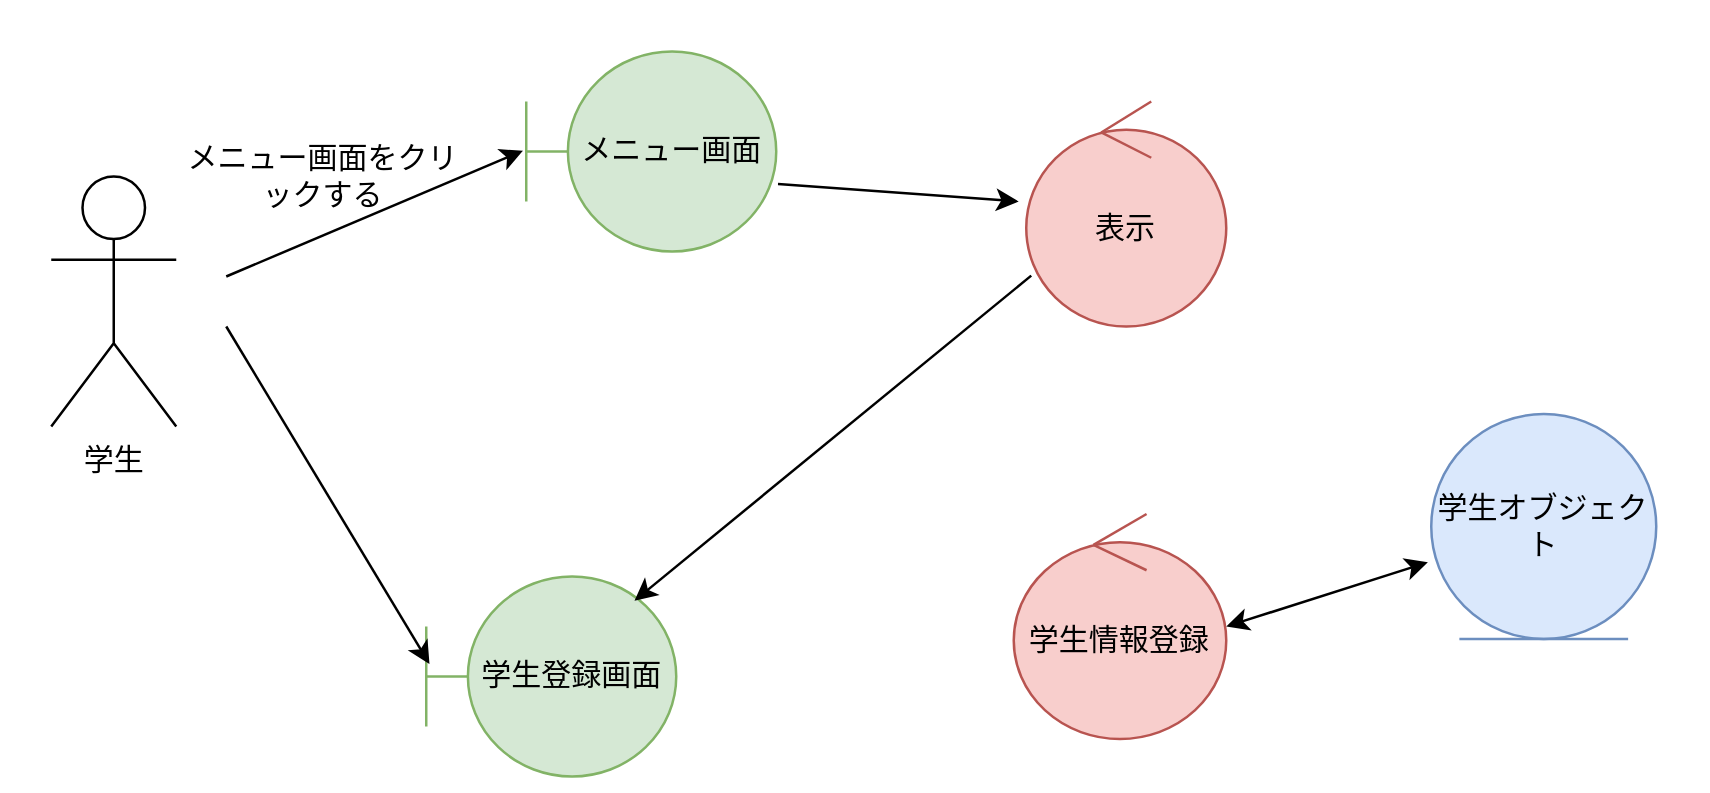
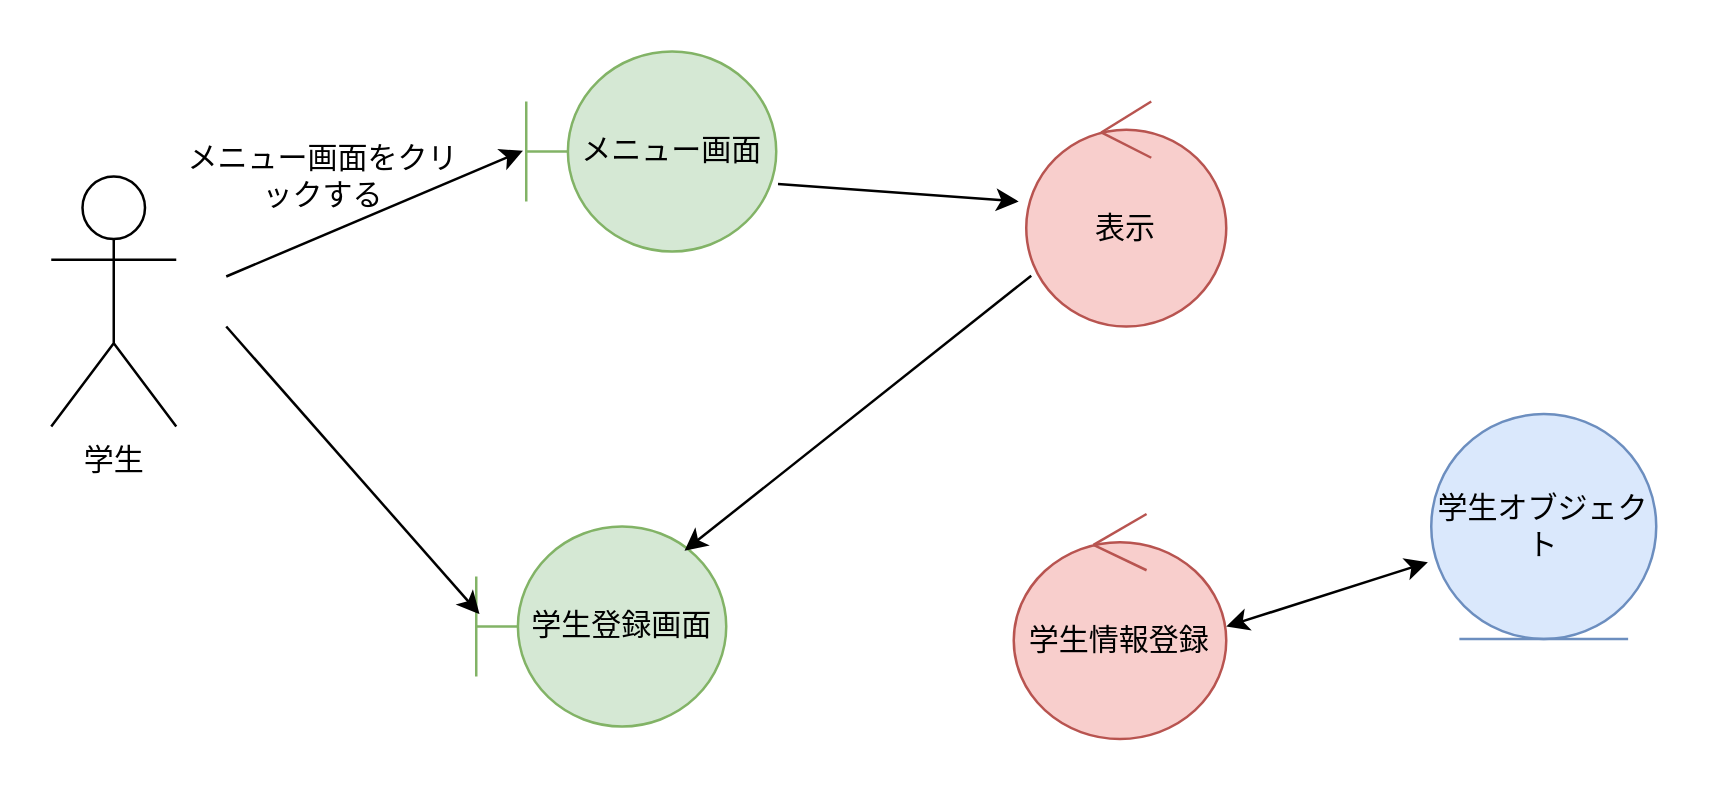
node "学生登録画面": moved (551, 676) -> (601, 626)
